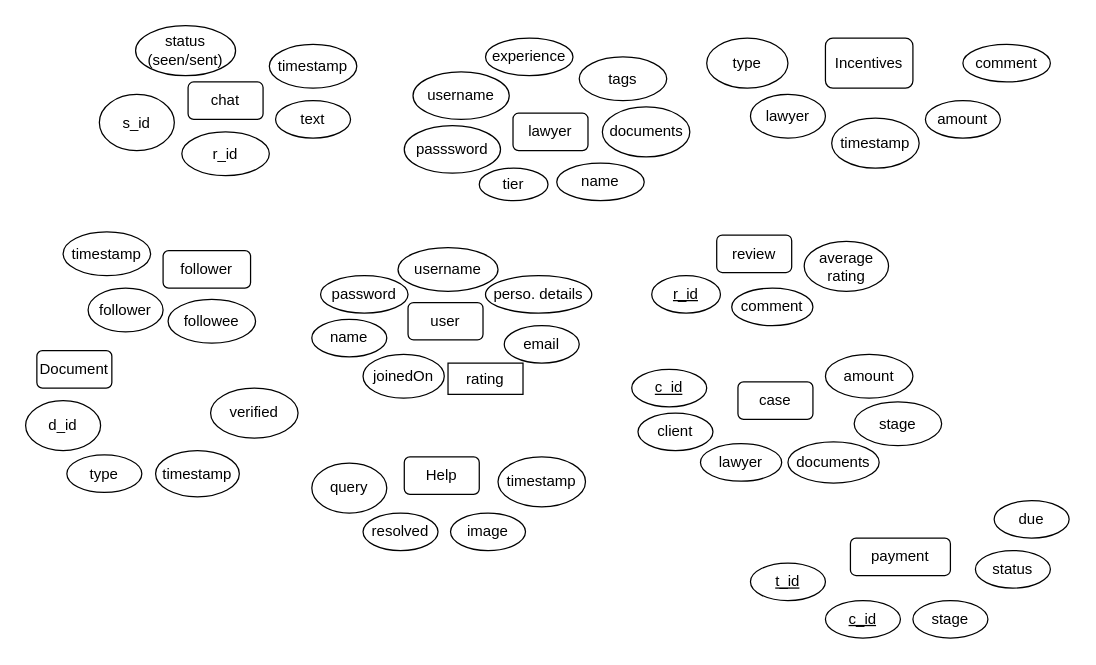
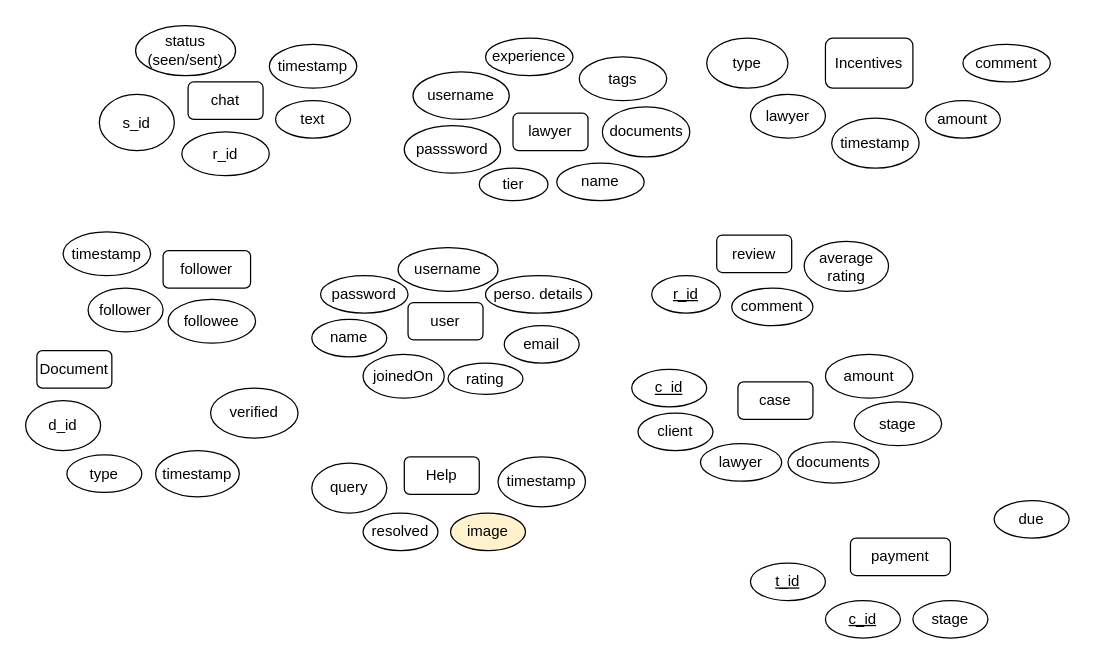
node "rating": shape rectangle -> ellipse
node "image": fillcolor #ffffff -> #fff2cc
node "status": removed
